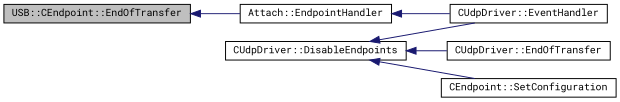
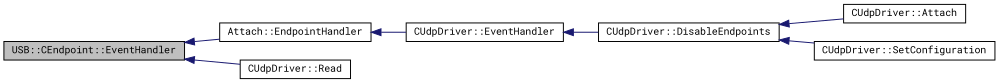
node "USB::CEndpoint::EndOfTransfer": label "USB::CEndpoint::EndOfTransfer" -> "USB::CEndpoint::EventHandler"
edge "CUdpDriver::EventHandler" -> "CUdpDriver::DisableEndpoints": reversed
node "CUdpDriver::EndOfTransfer": label "CUdpDriver::EndOfTransfer" -> "CUdpDriver::Attach"
node "CUdpDriver::Read": added
node "CEndpoint::SetConfiguration": label "CEndpoint::SetConfiguration" -> "CUdpDriver::SetConfiguration"
